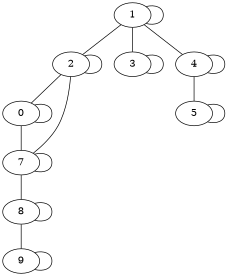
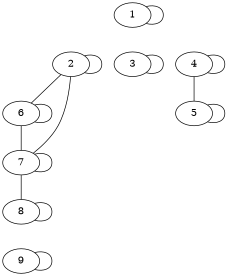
edge "1" -- "2": removed
edge "1" -- "3": removed
edge "1" -- "4": removed
node "0": label "0" -> "6"
edge "8" -- "9": removed
